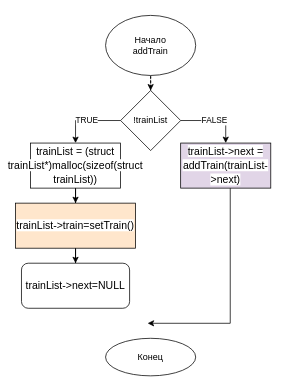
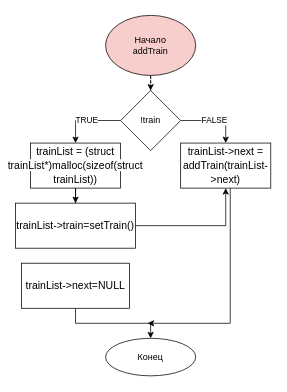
node "Начало addTrain": fillcolor #ffffff -> #f8cecc
node "!trainList": label "!trainList" -> "!train"
node "trainList->next = addTrain(trainList->next)": fillcolor #e1d5e7 -> #ffffff
node "trainList->train=setTrain()": fillcolor #ffe6cc -> #ffffff
edge "trainList->train=setTrain()" -> "trainList->next=NULL": now "trainList->train=setTrain()" -> "trainList->next = addTrain(trainList->next)"
node "trainList->next=NULL": shape rounded rectangle -> rectangle
edge "trainList->next=NULL" -> "Конец": added
